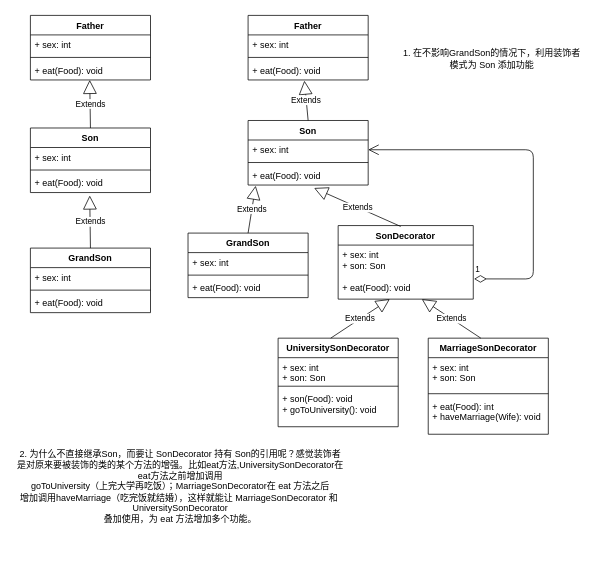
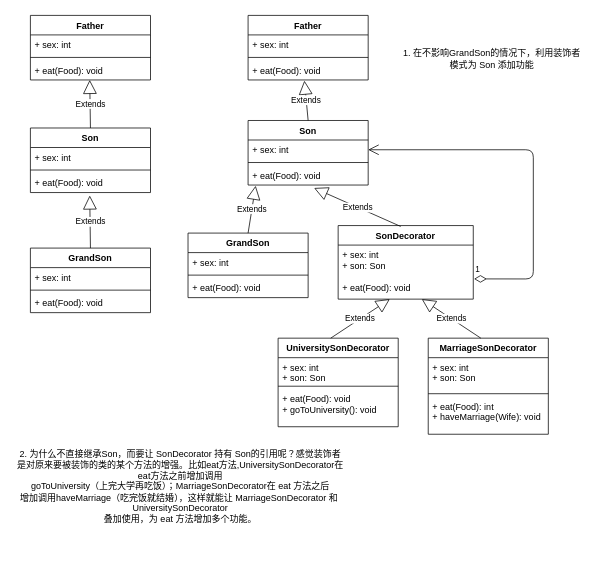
node "+ son(Food): void + goToUniversity(): void": label "+ son(Food): void + goToUniversity(): void" -> "+ eat(Food): void + goToUniversity(): void"
